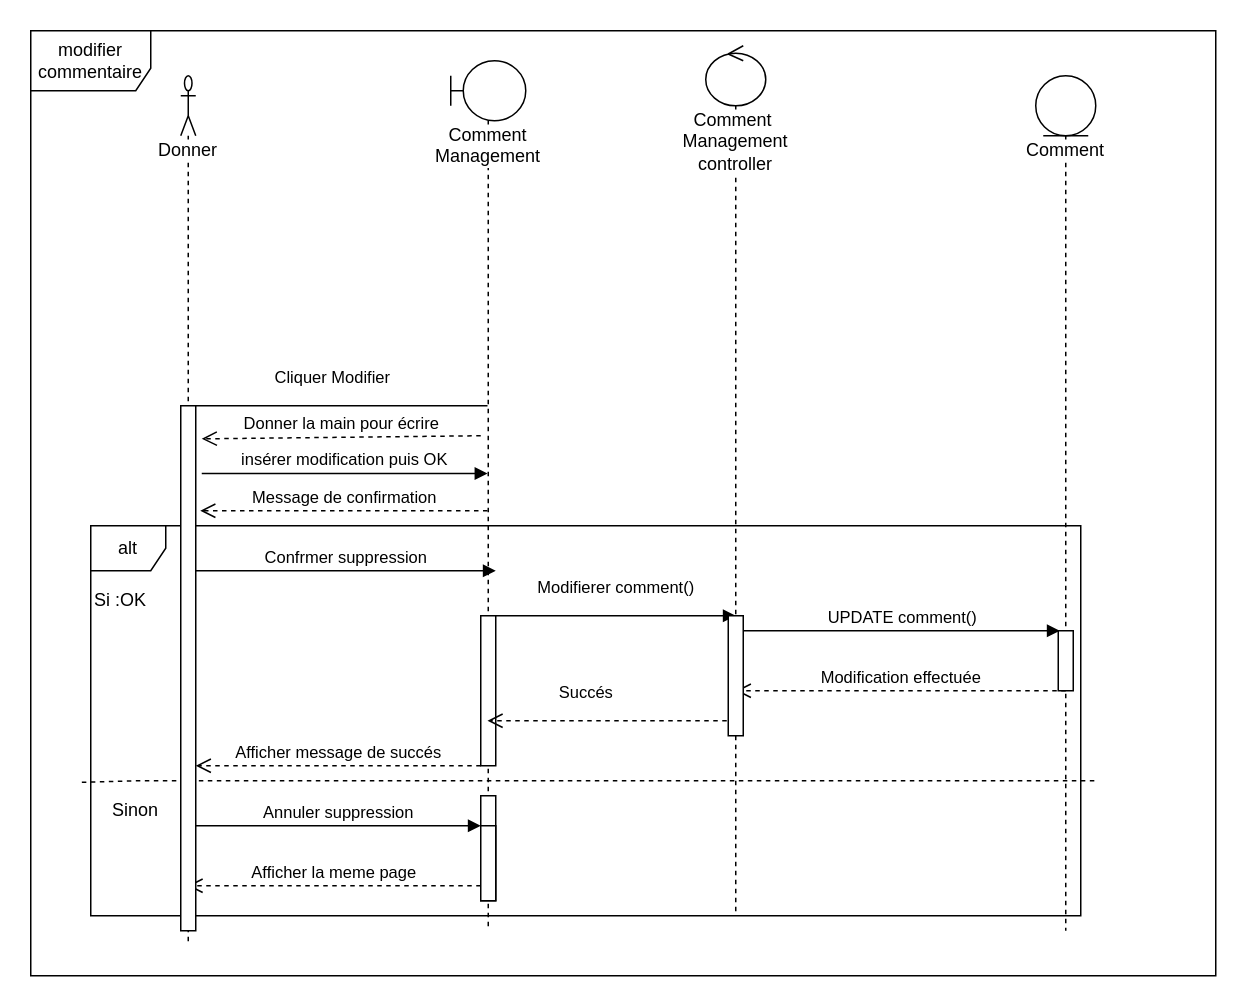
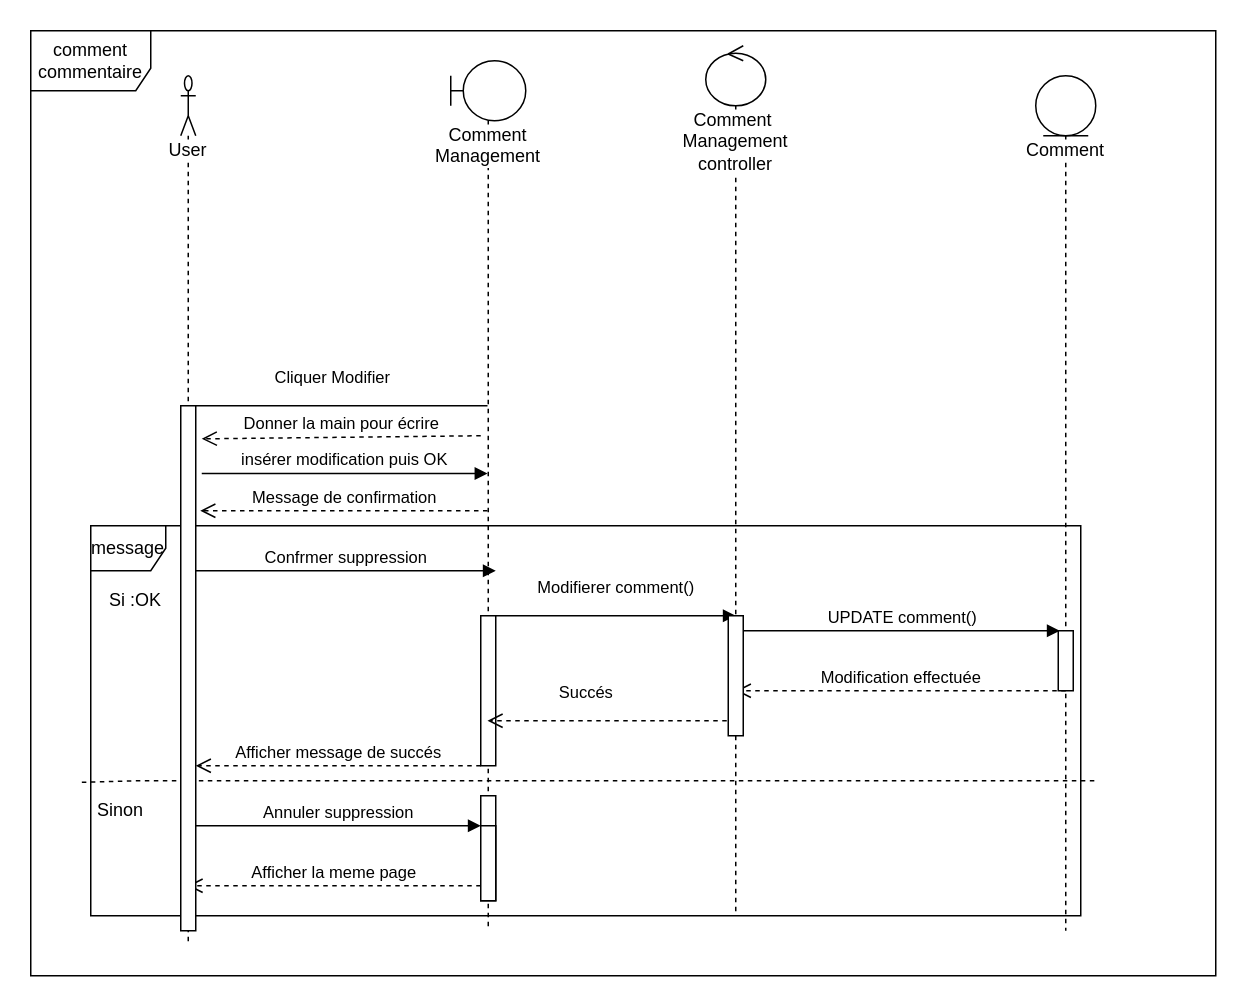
node "modifier commentaire": label "modifier commentaire" -> "comment commentaire"
node "Donner": label "Donner" -> "User"
node "alt": label "alt" -> "message"
node "Si :OK": moved (121, 601) -> (136, 601)
node "Sinon": moved (136, 811) -> (121, 811)
